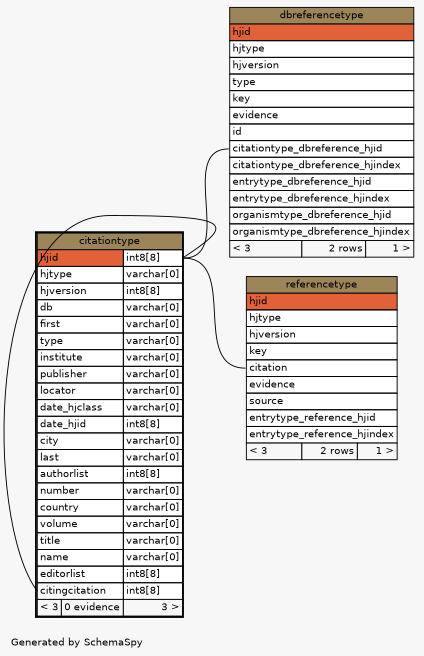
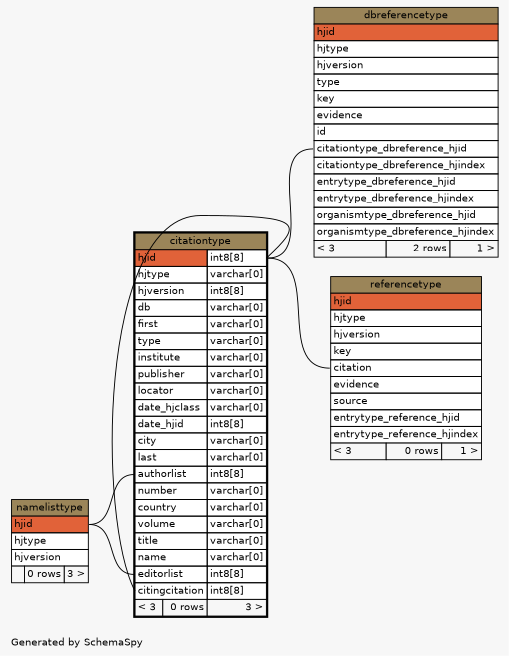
node "referencetype": text "2 rows" -> "0 rows"
node "namelisttype": added
node "citationtype": text "0 evidence" -> "0 rows"
